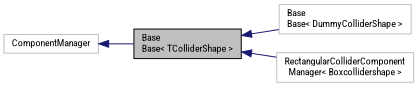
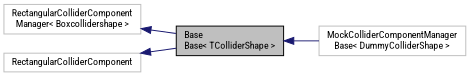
node "Base Base< DummyColliderShape >": label "Base Base< DummyColliderShape >" -> "MockColliderComponentManager Base< DummyColliderShape >"
node "ComponentManager": label "ComponentManager" -> "RectangularColliderComponent"
edge "RectangularColliderComponent Manager< Boxcollidershape >" -> "Base Base< TColliderShape >": reversed
